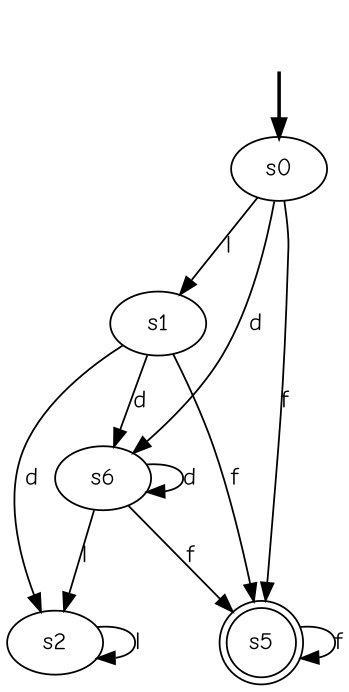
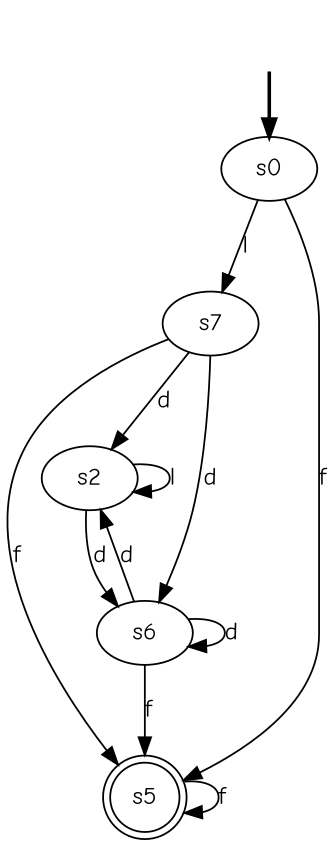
node "s1": label "s1" -> "s7"
edge "s0" -> "s6": now "s2" -> "s6"
edge "s6" -> "s2": label "l" -> "d"
